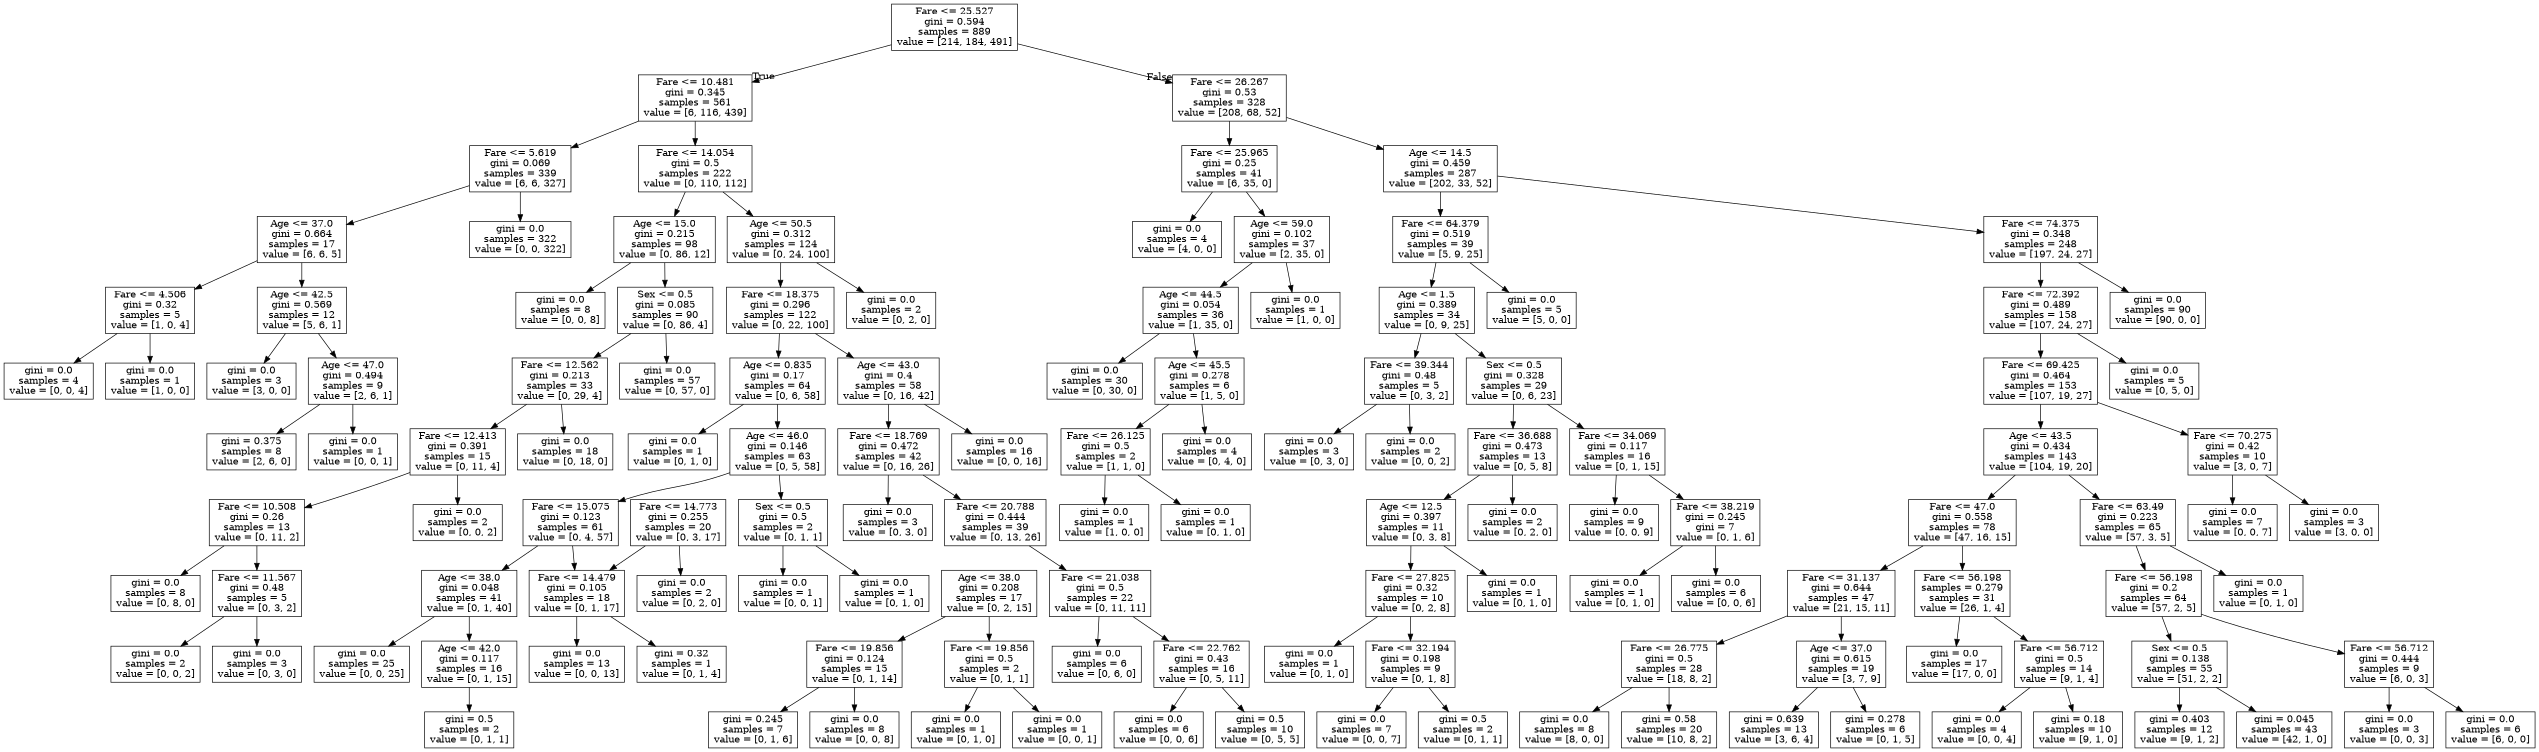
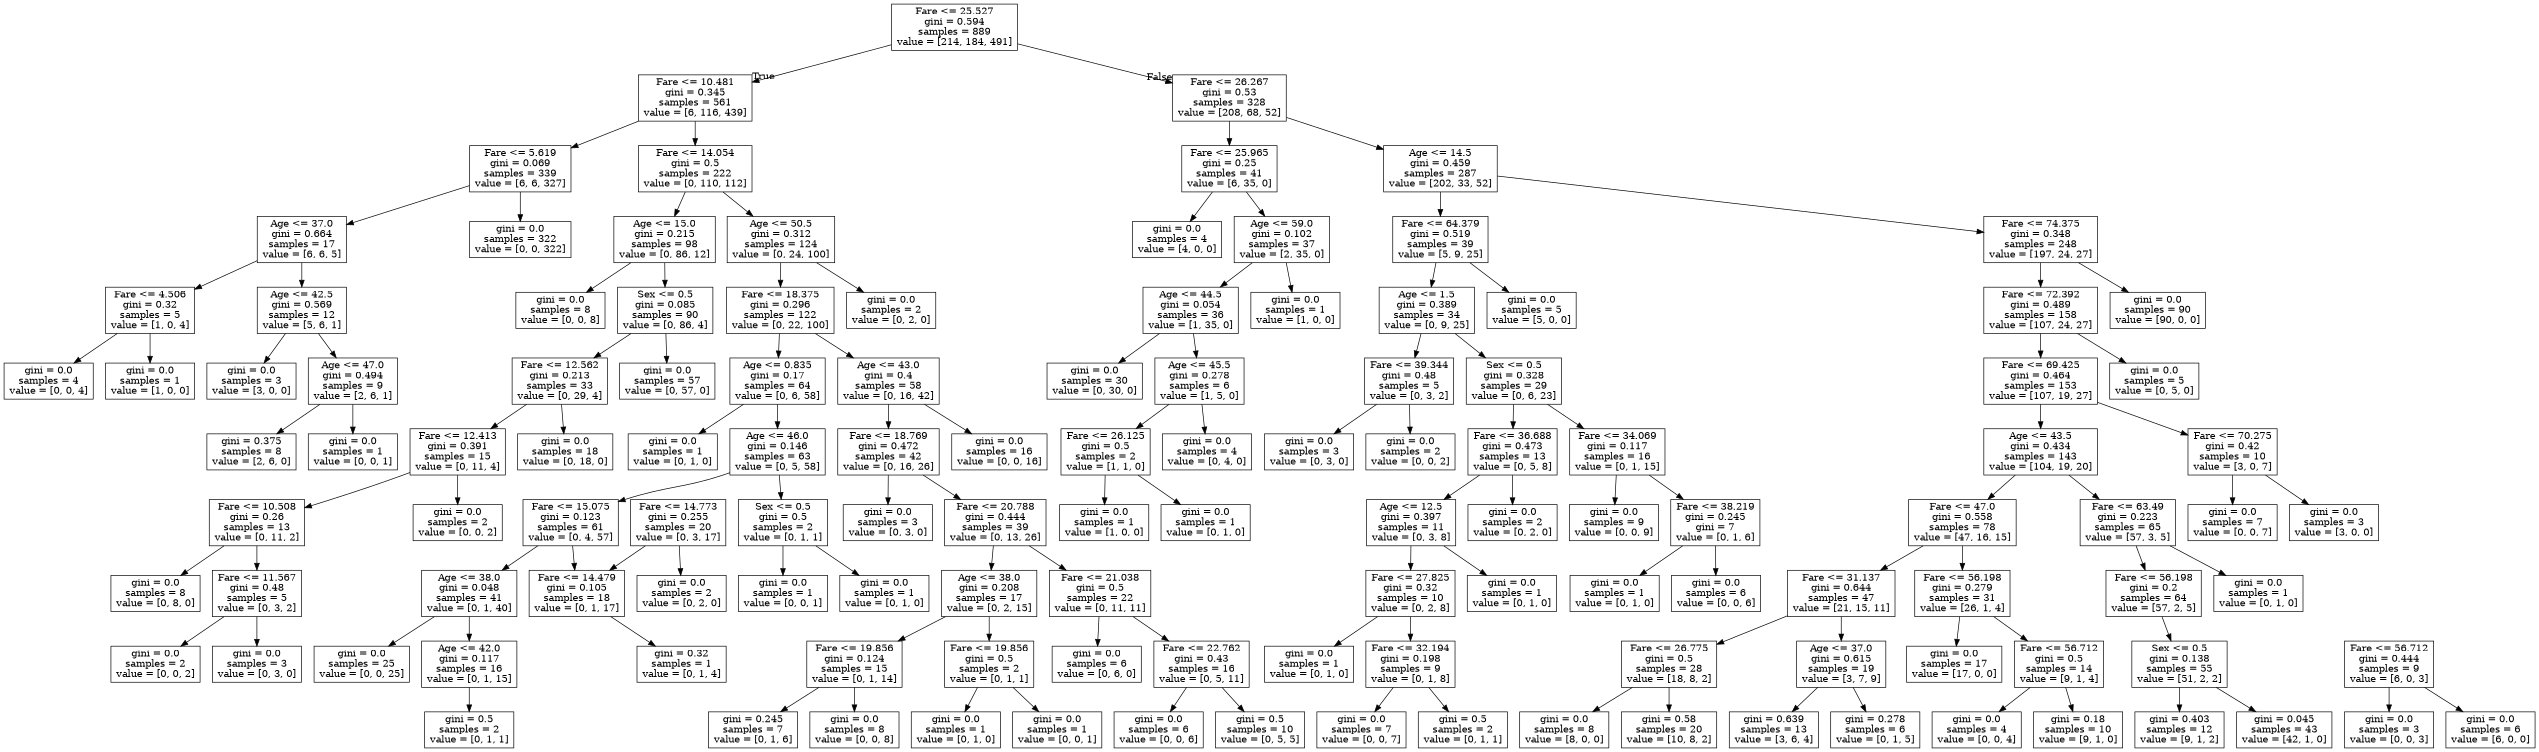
edge "Fare <= 20.788 gini = 0.444 samples = 39 value = [0, 13, 26]" -> "Age <= 38.0 gini = 0.208 samples = 17 value = [0, 2, 15]": added
node "Fare <= 56.198 samples = 0.279 samples = 31 value = [26, 1, 4]": label "Fare <= 56.198 samples = 0.279 samples = 31 value = [26, 1, 4]" -> "Fare <= 56.198 gini = 0.279 samples = 31 value = [26, 1, 4]"
edge "Fare <= 56.198 gini = 0.2 samples = 64 value = [57, 2, 5]" -> "Fare <= 56.712 gini = 0.444 samples = 9 value = [6, 0, 3]": removed
node "gini = 0.0 samples = 13 value = [0, 0, 13]": removed
